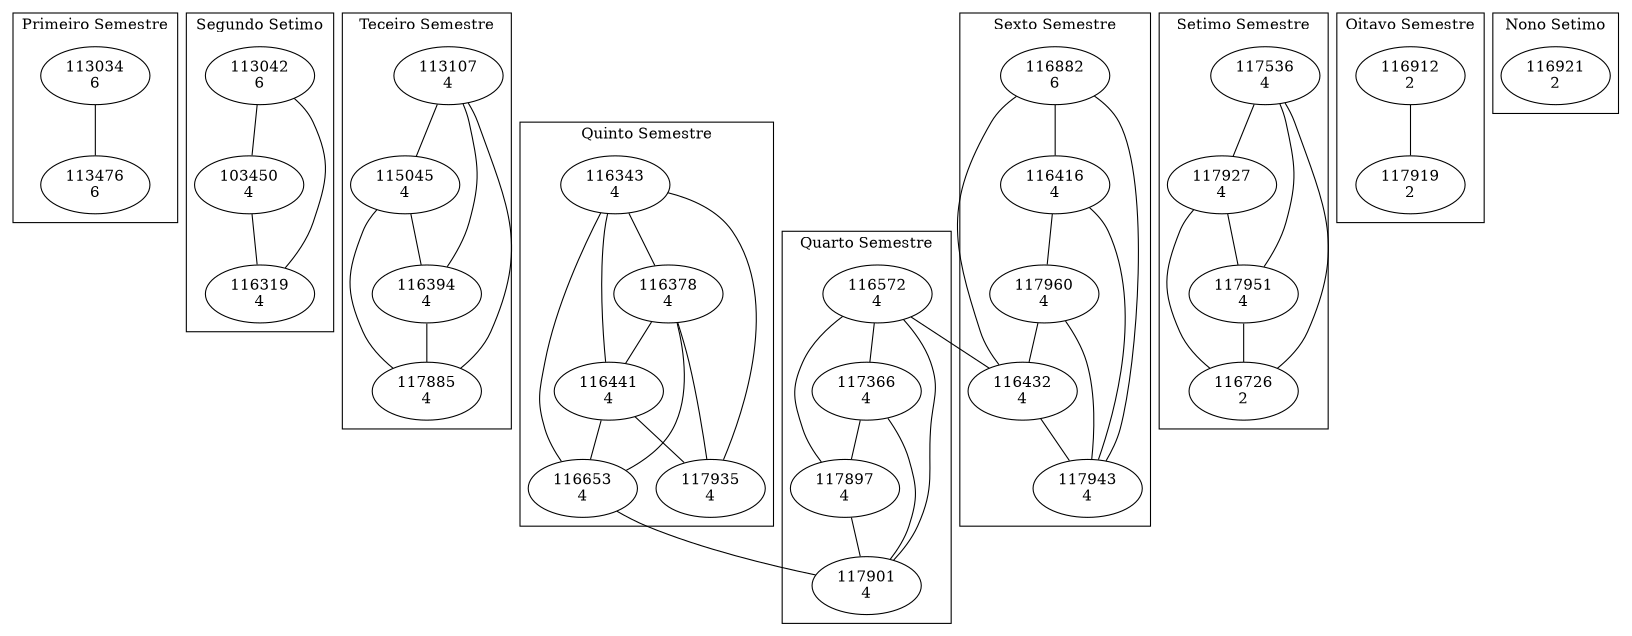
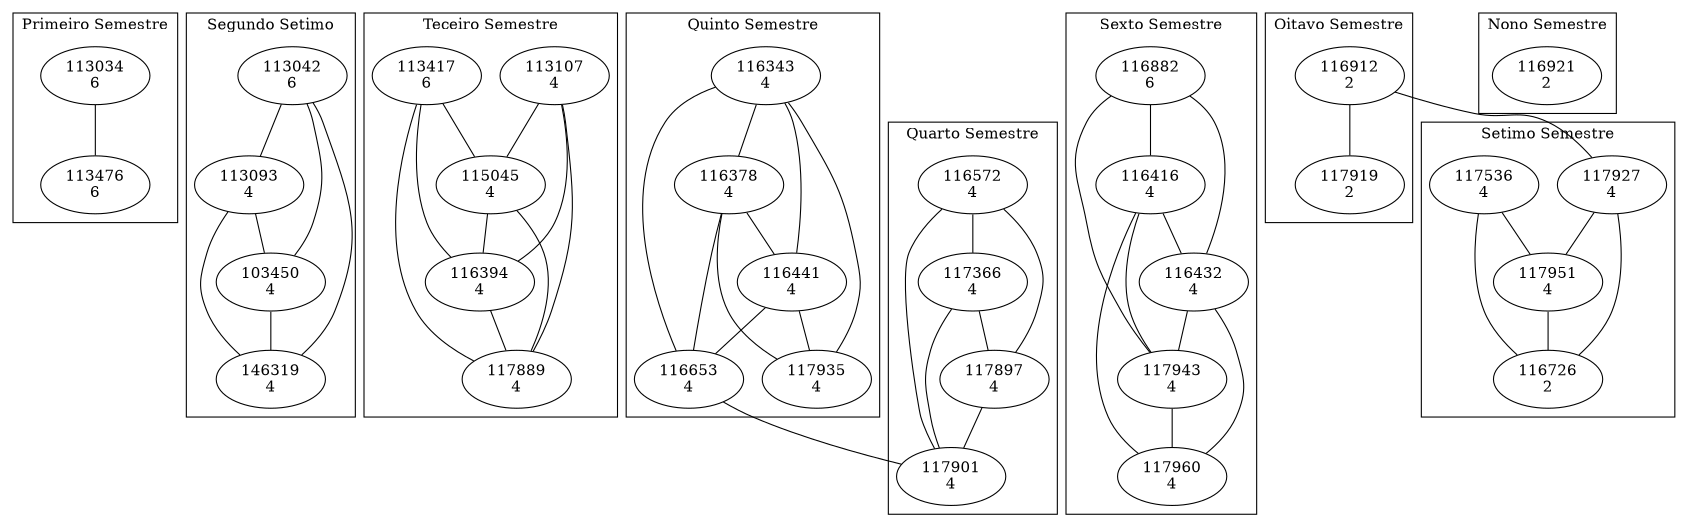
cluster "Nono Setimo": label "Nono Setimo" -> "Nono Semestre"
node "113417 6": added
edge "117536 4" -- "117927 4": now "116912 2" -- "117927 4"
node "113093 4": added
node "116319 4": label "116319 4" -> "146319 4"
edge "116572 4" -- "116432 4": now "116416 4" -- "116432 4"
node "117885 4": label "117885 4" -> "117889 4"
